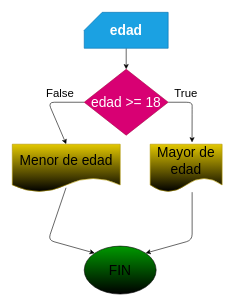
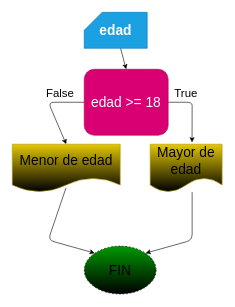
node "edad": size 84x36 -> 63x36
node "edad >= 18": shape diamond -> rounded rectangle
node "FIN": style solid -> dashed
